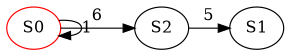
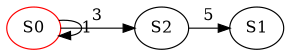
edge "S0" -> "S2": label "6" -> "3"
